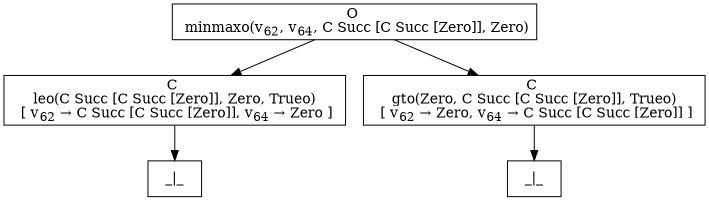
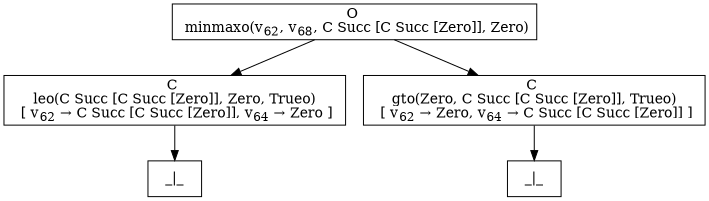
node "O": text "64" -> "68"
